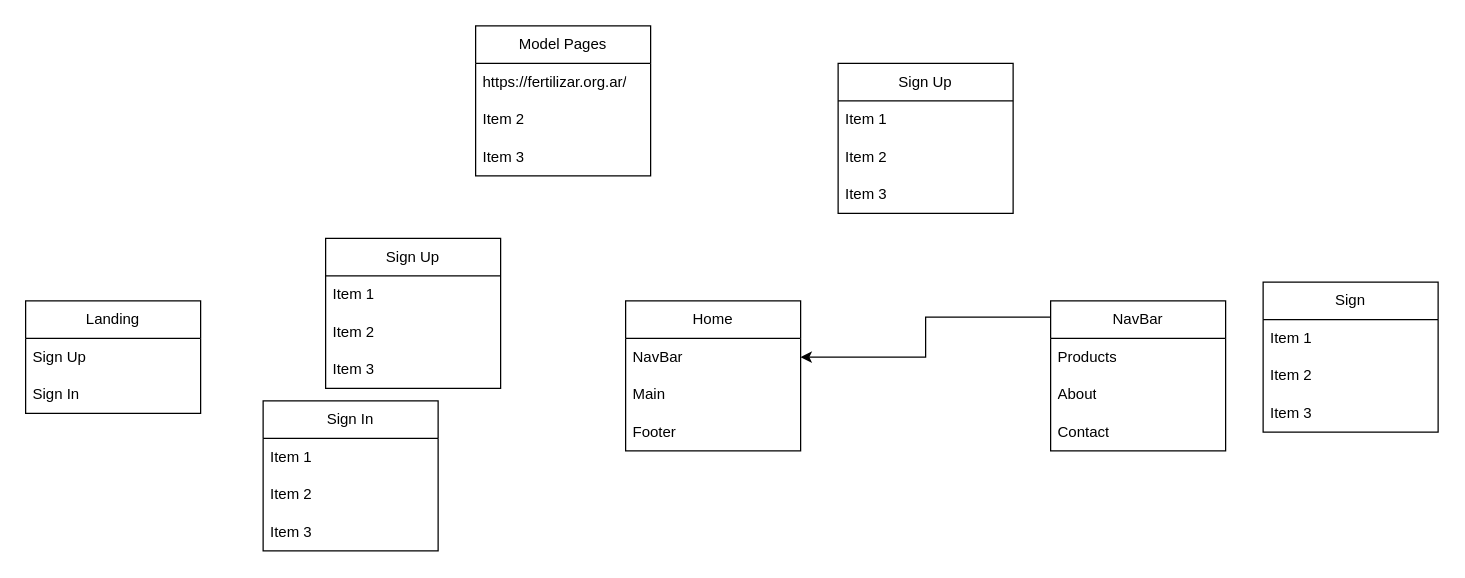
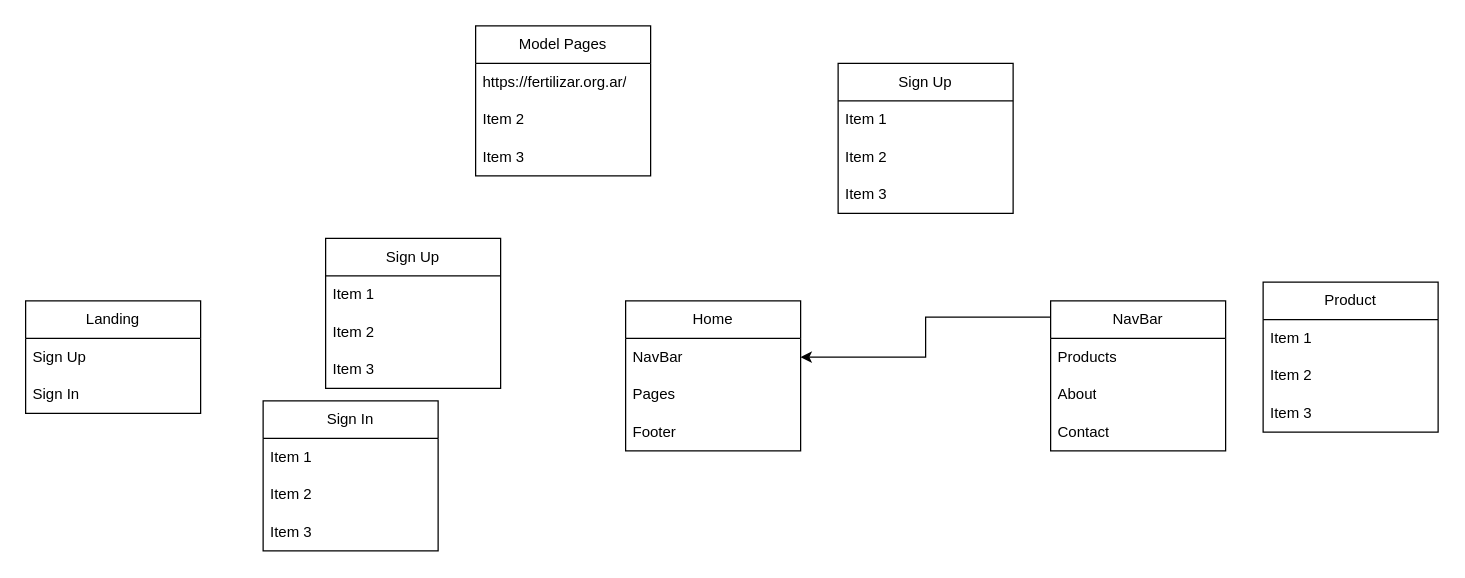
node "Sign": label "Sign" -> "Product"
node "Main": label "Main" -> "Pages"
